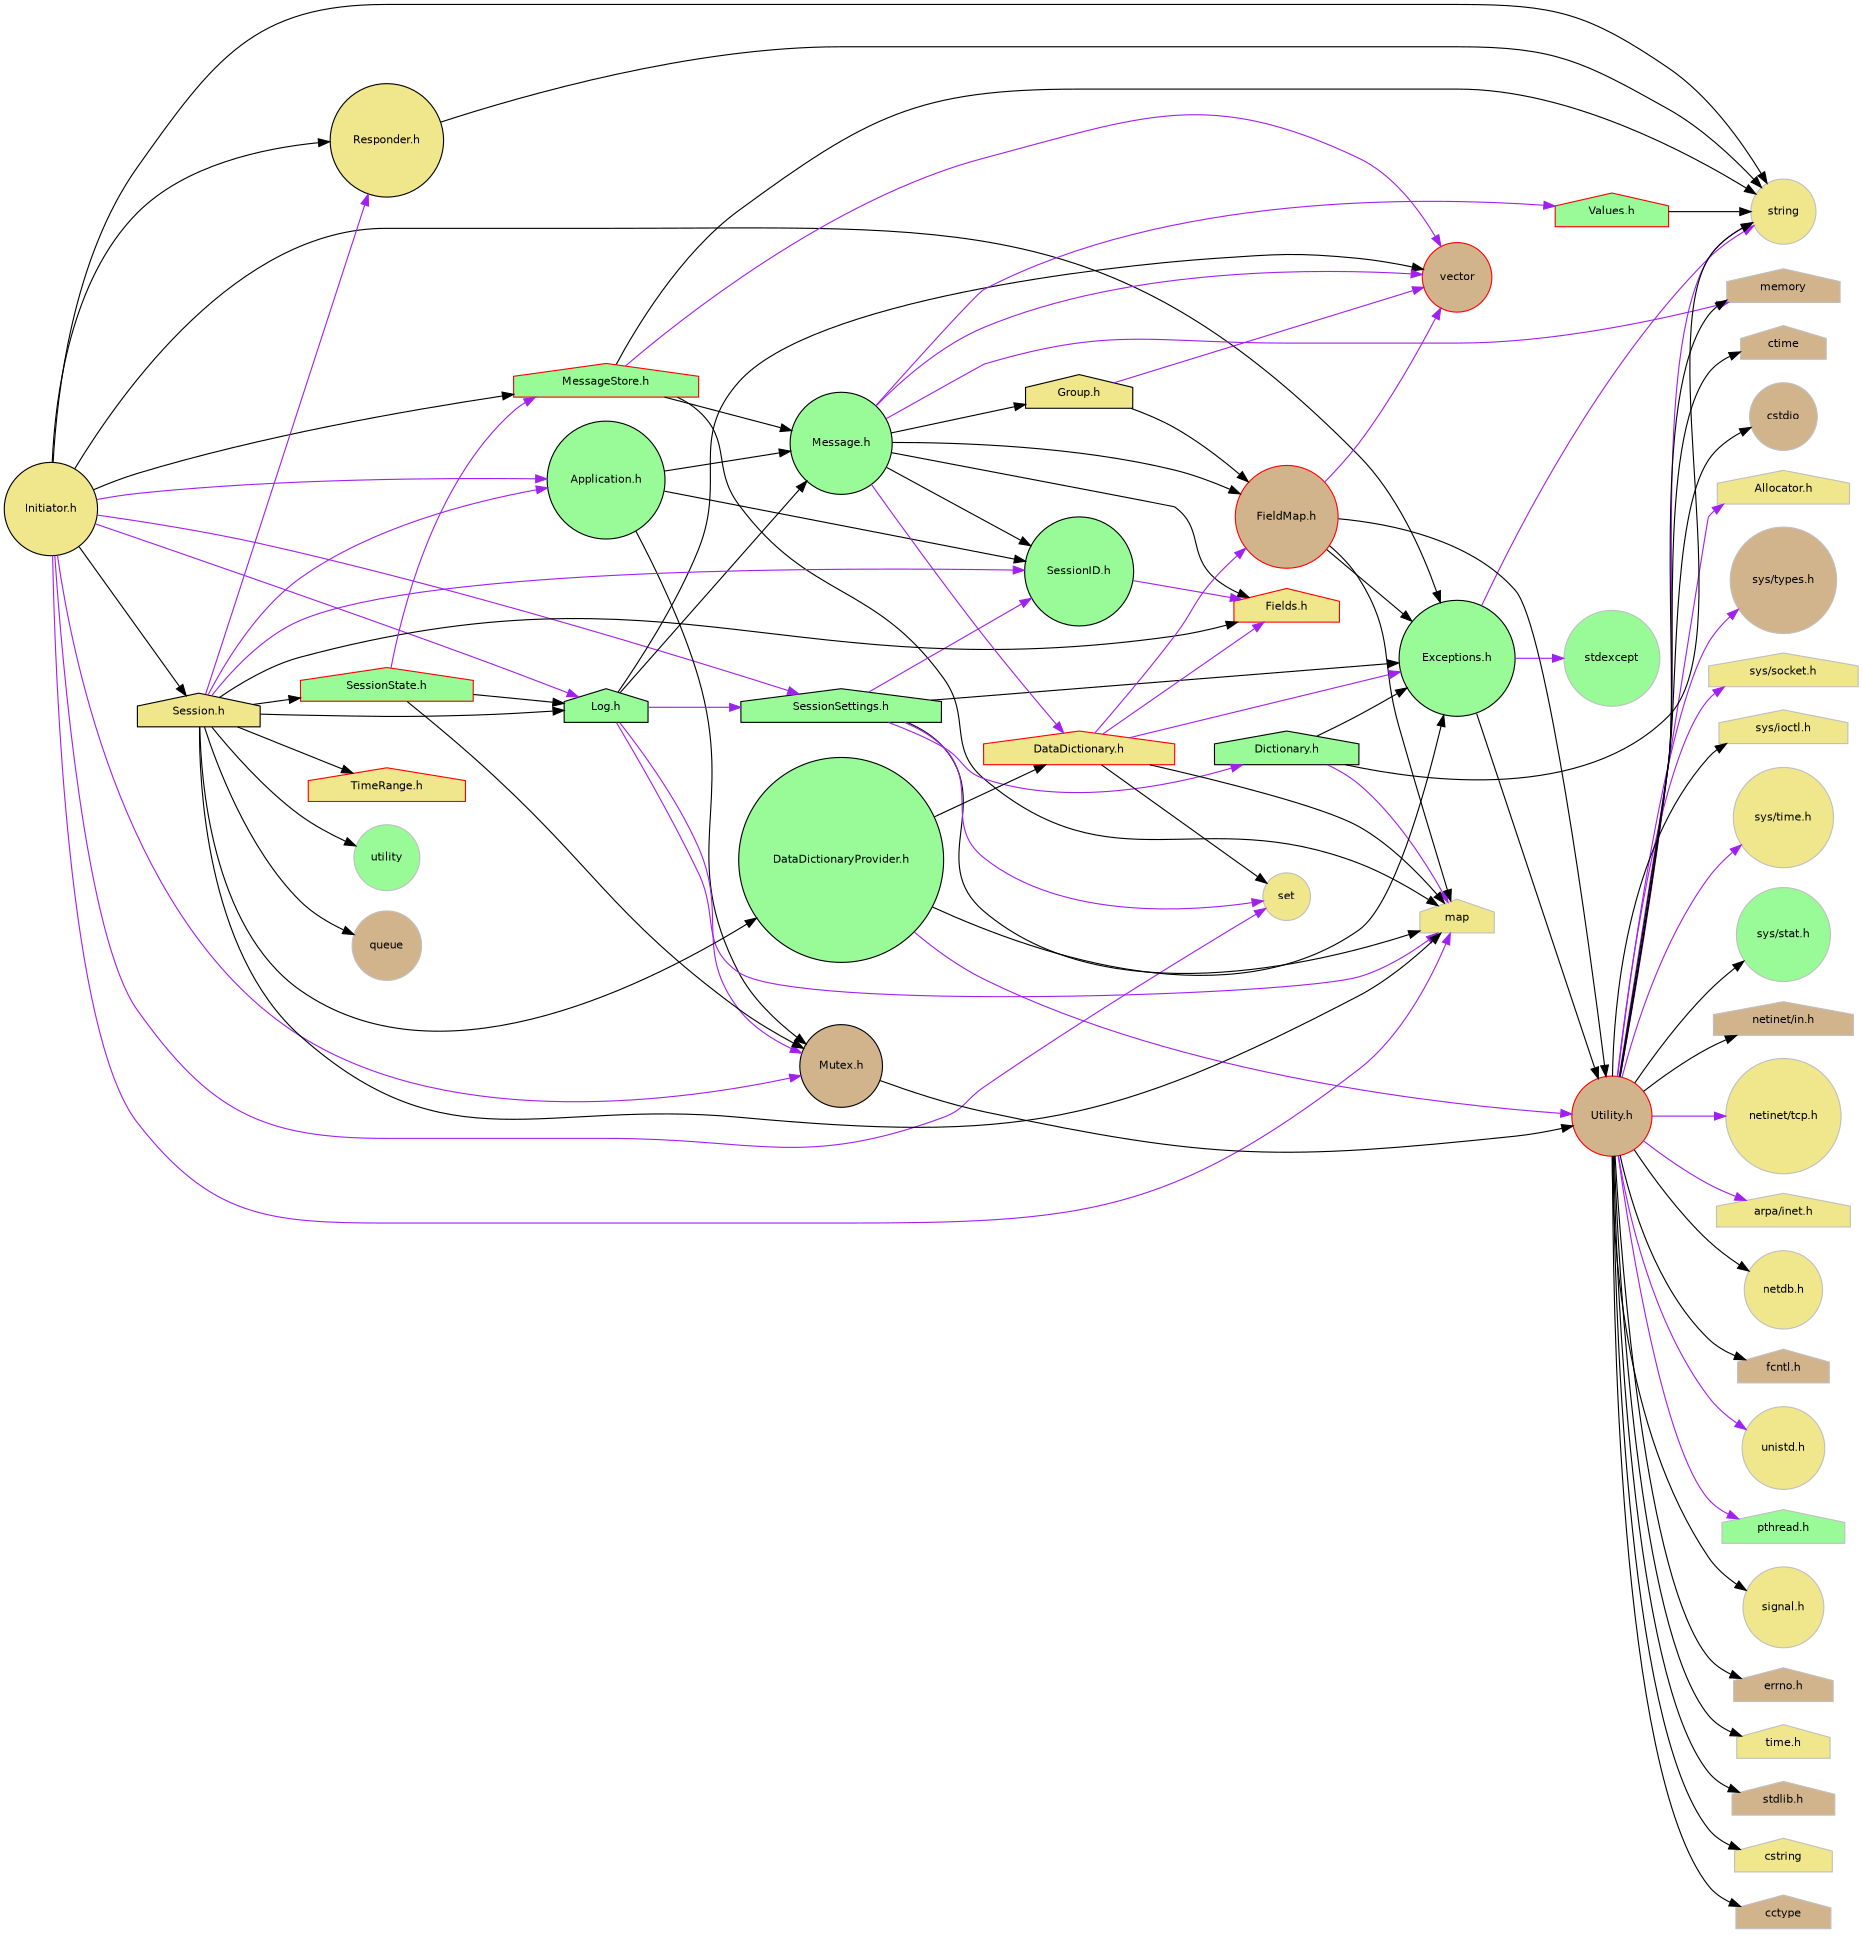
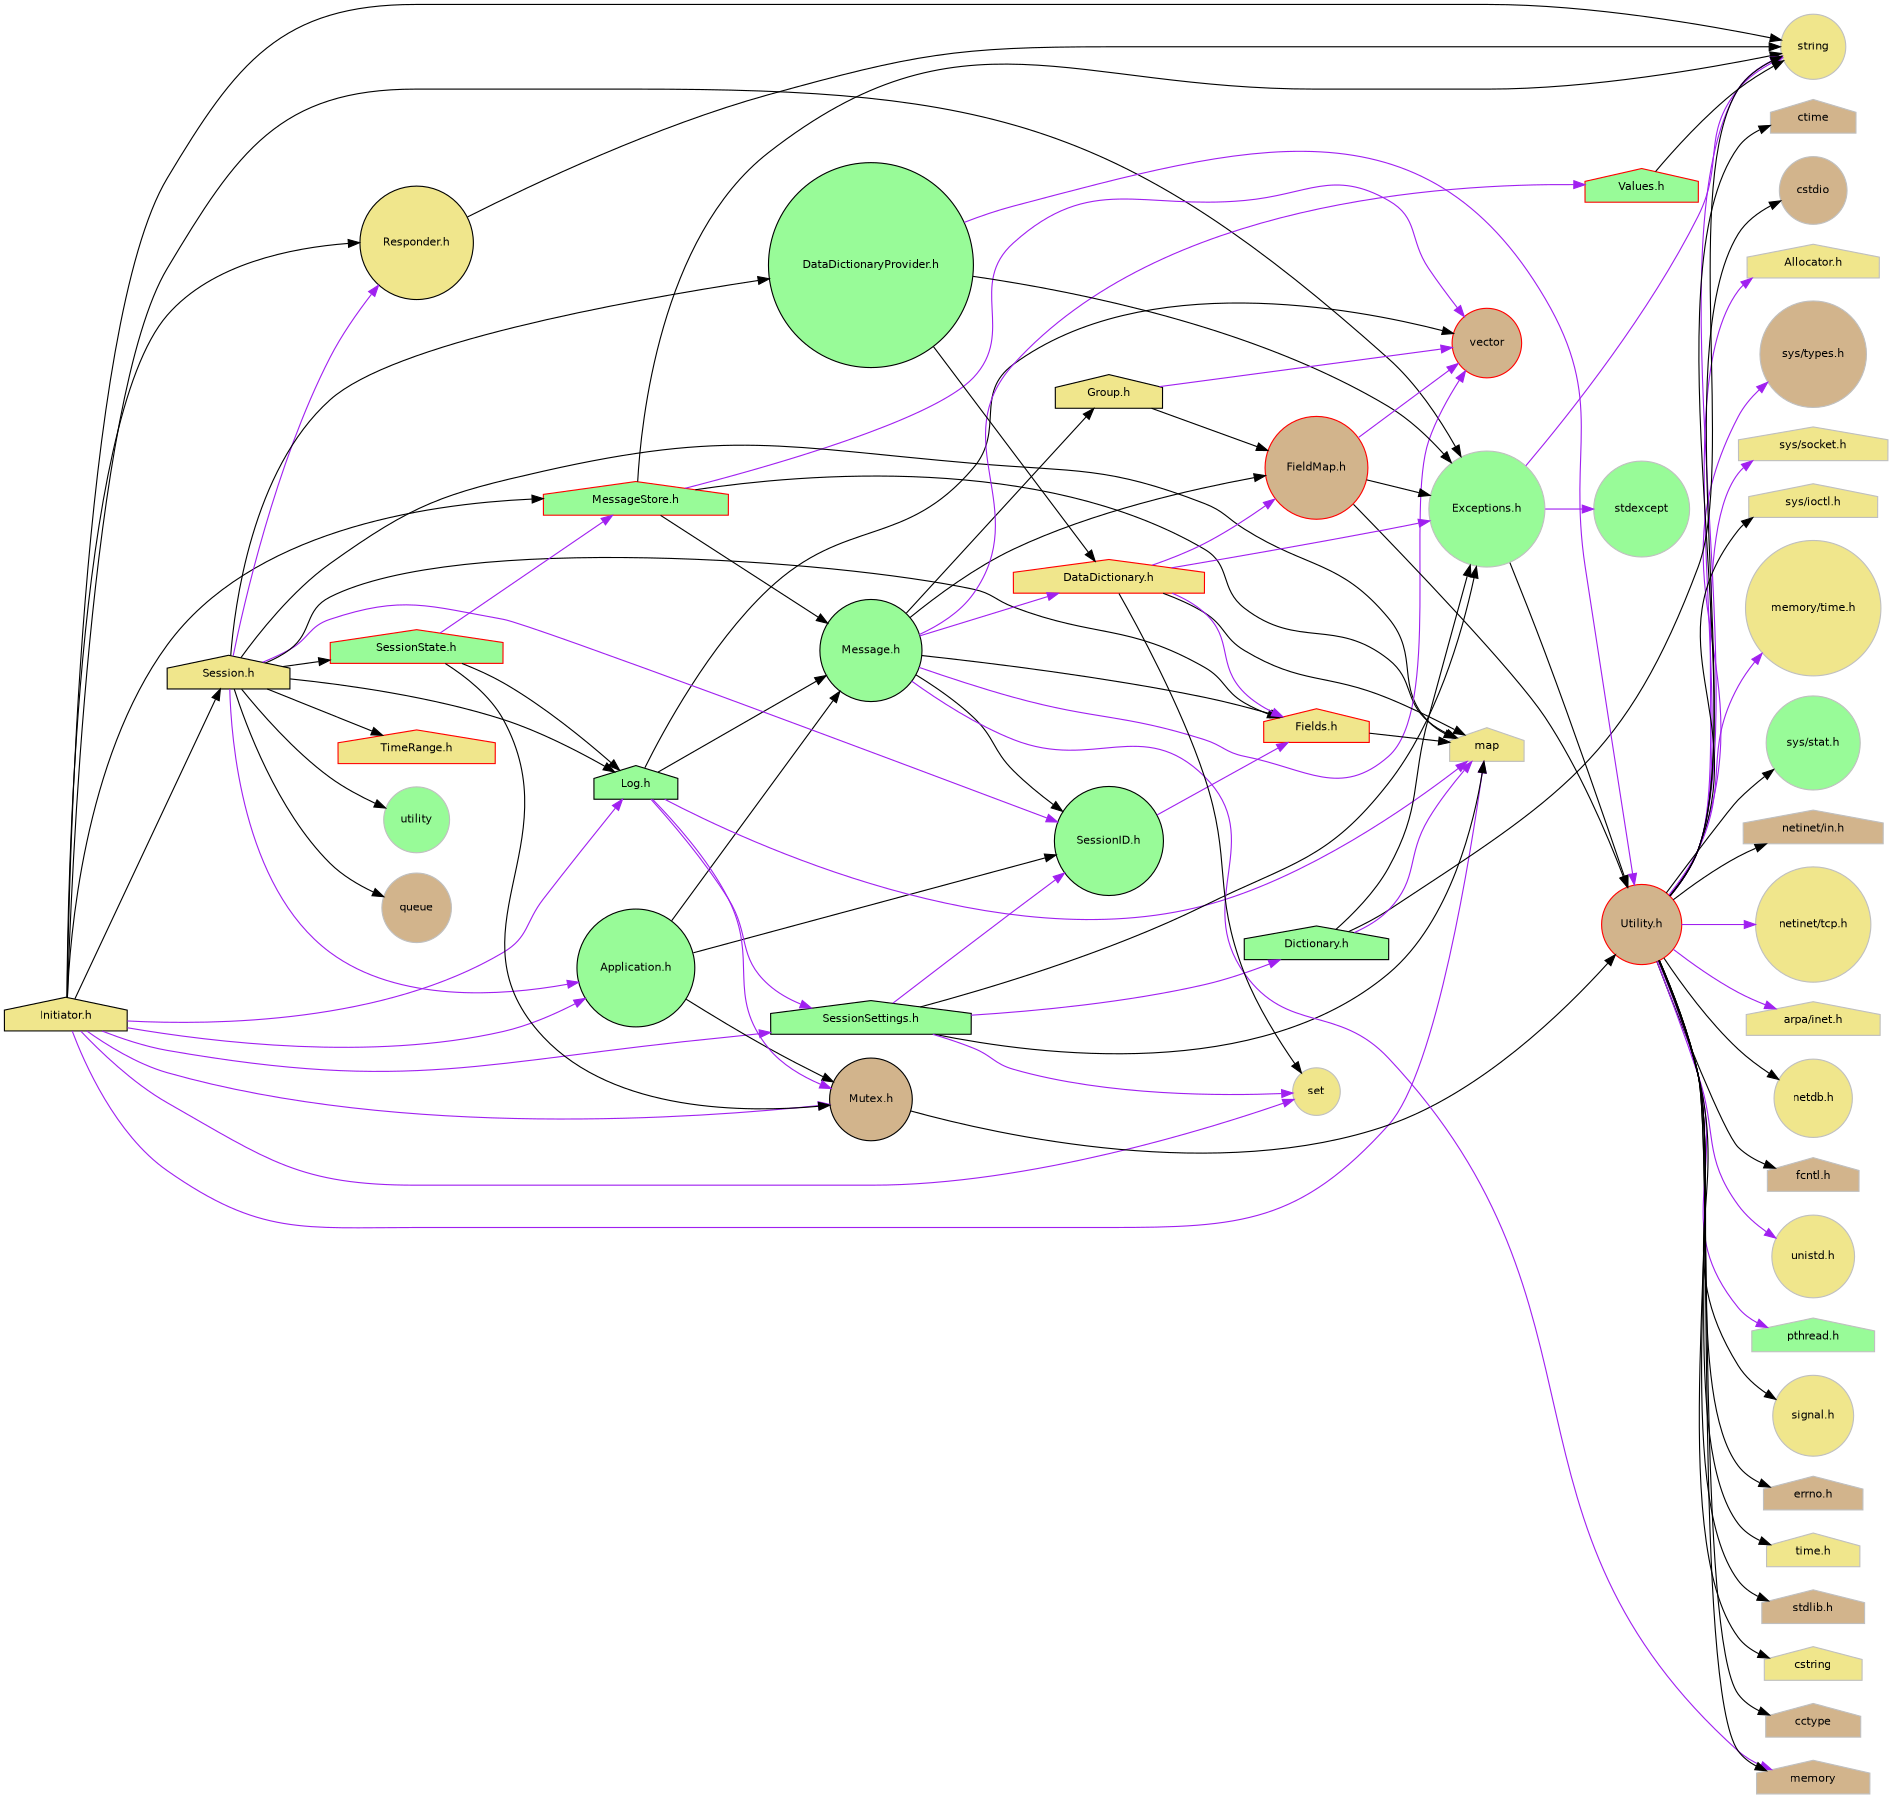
node "Initiator.h": shape circle -> house
node "Exceptions.h": color black -> grey75
edge "FieldMap.h" -> "map": now "Fields.h" -> "map"
node "sys/time.h": label "sys/time.h" -> "memory/time.h"
